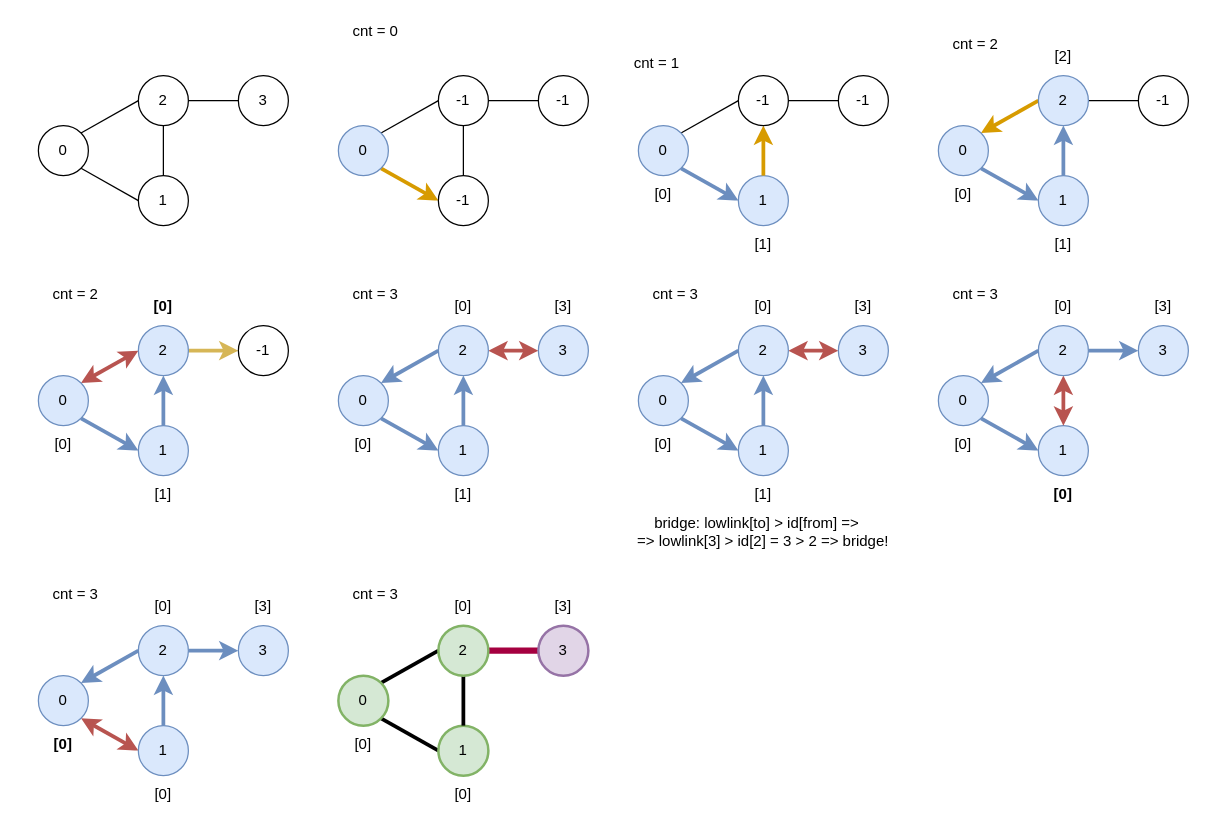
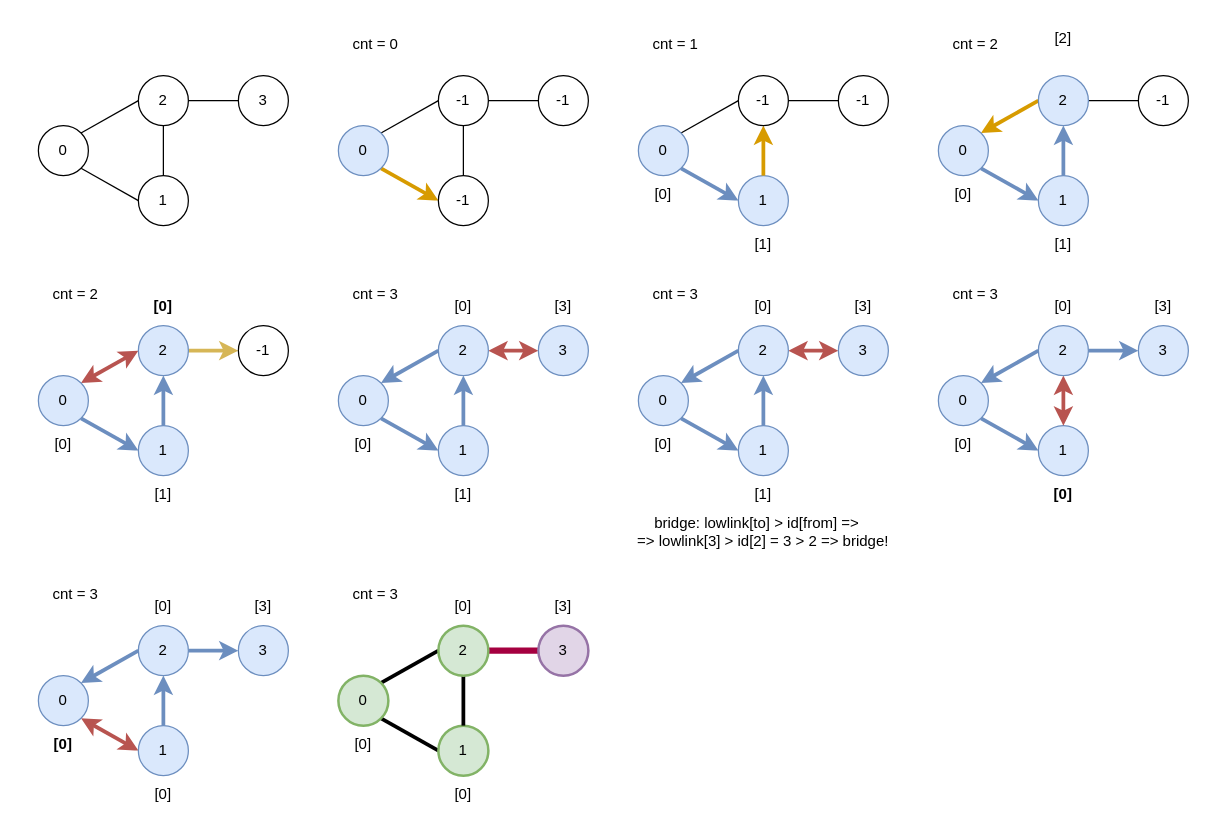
node "cnt = 0": moved (376, 32) -> (376, 44)
node "[2]": moved (1063, 57) -> (1063, 38)
node "cnt = 1": moved (657, 63) -> (676, 44)
